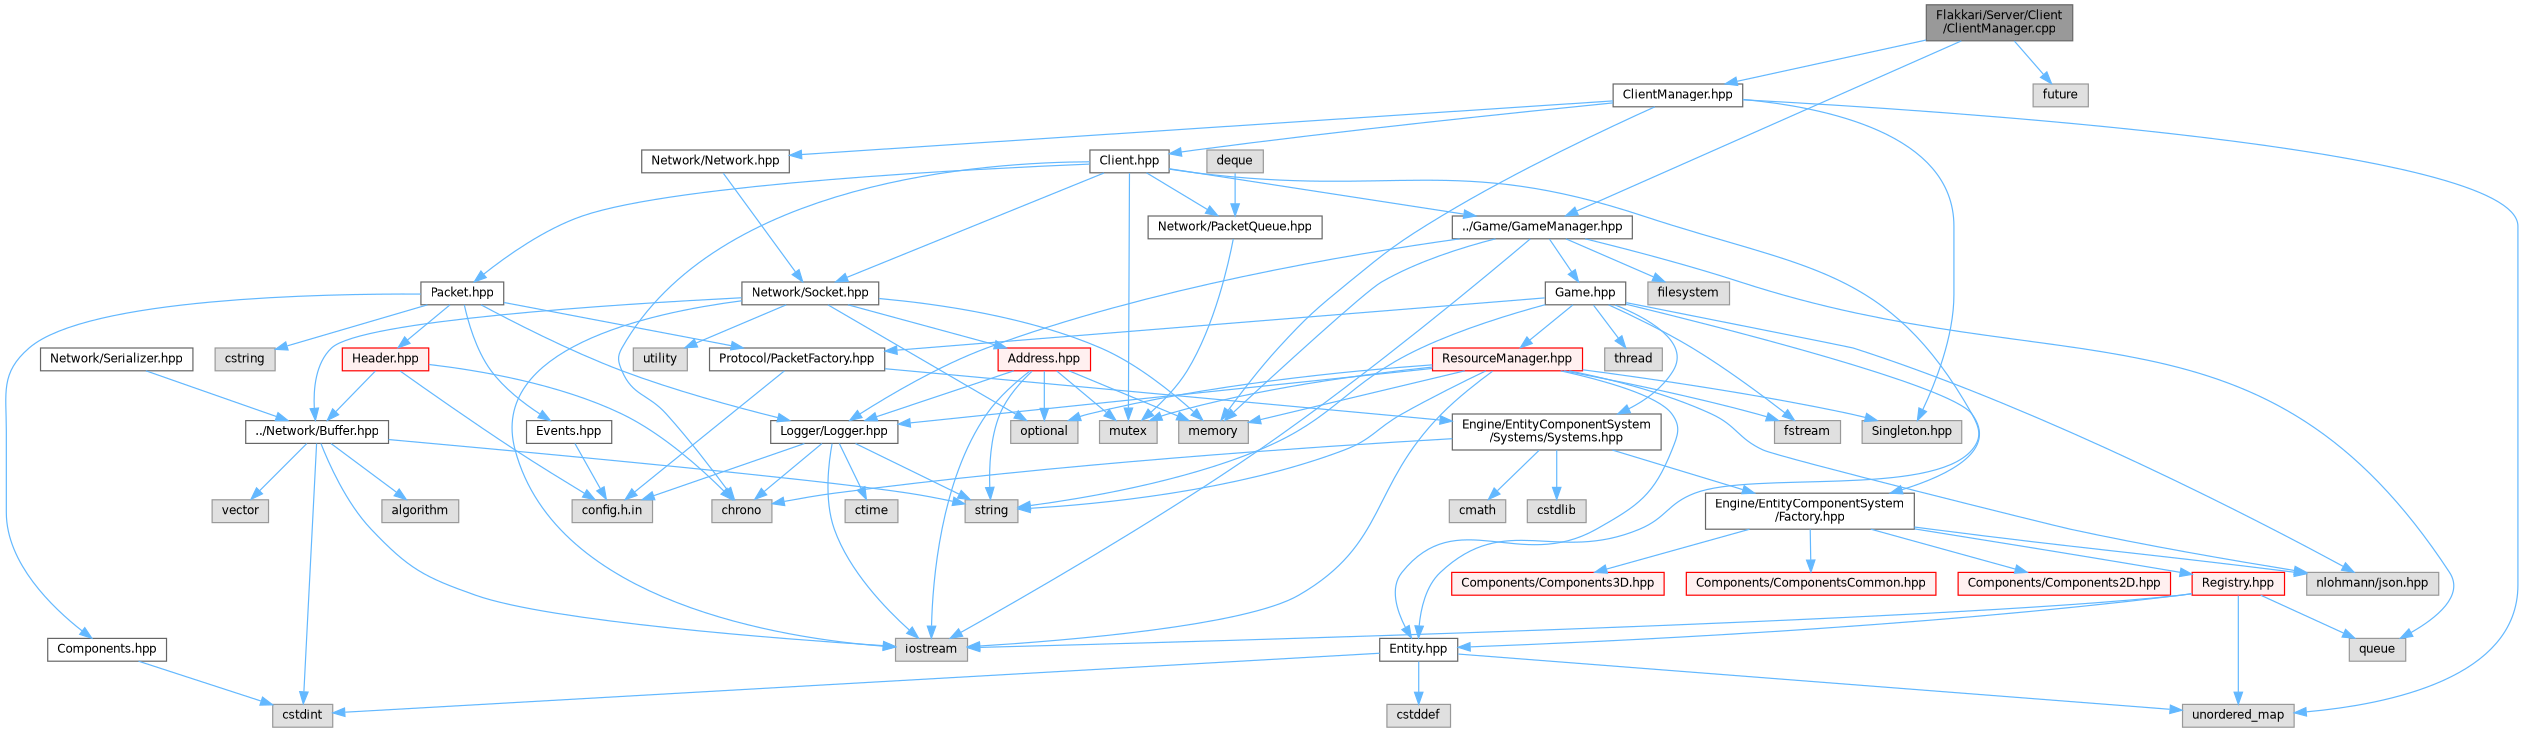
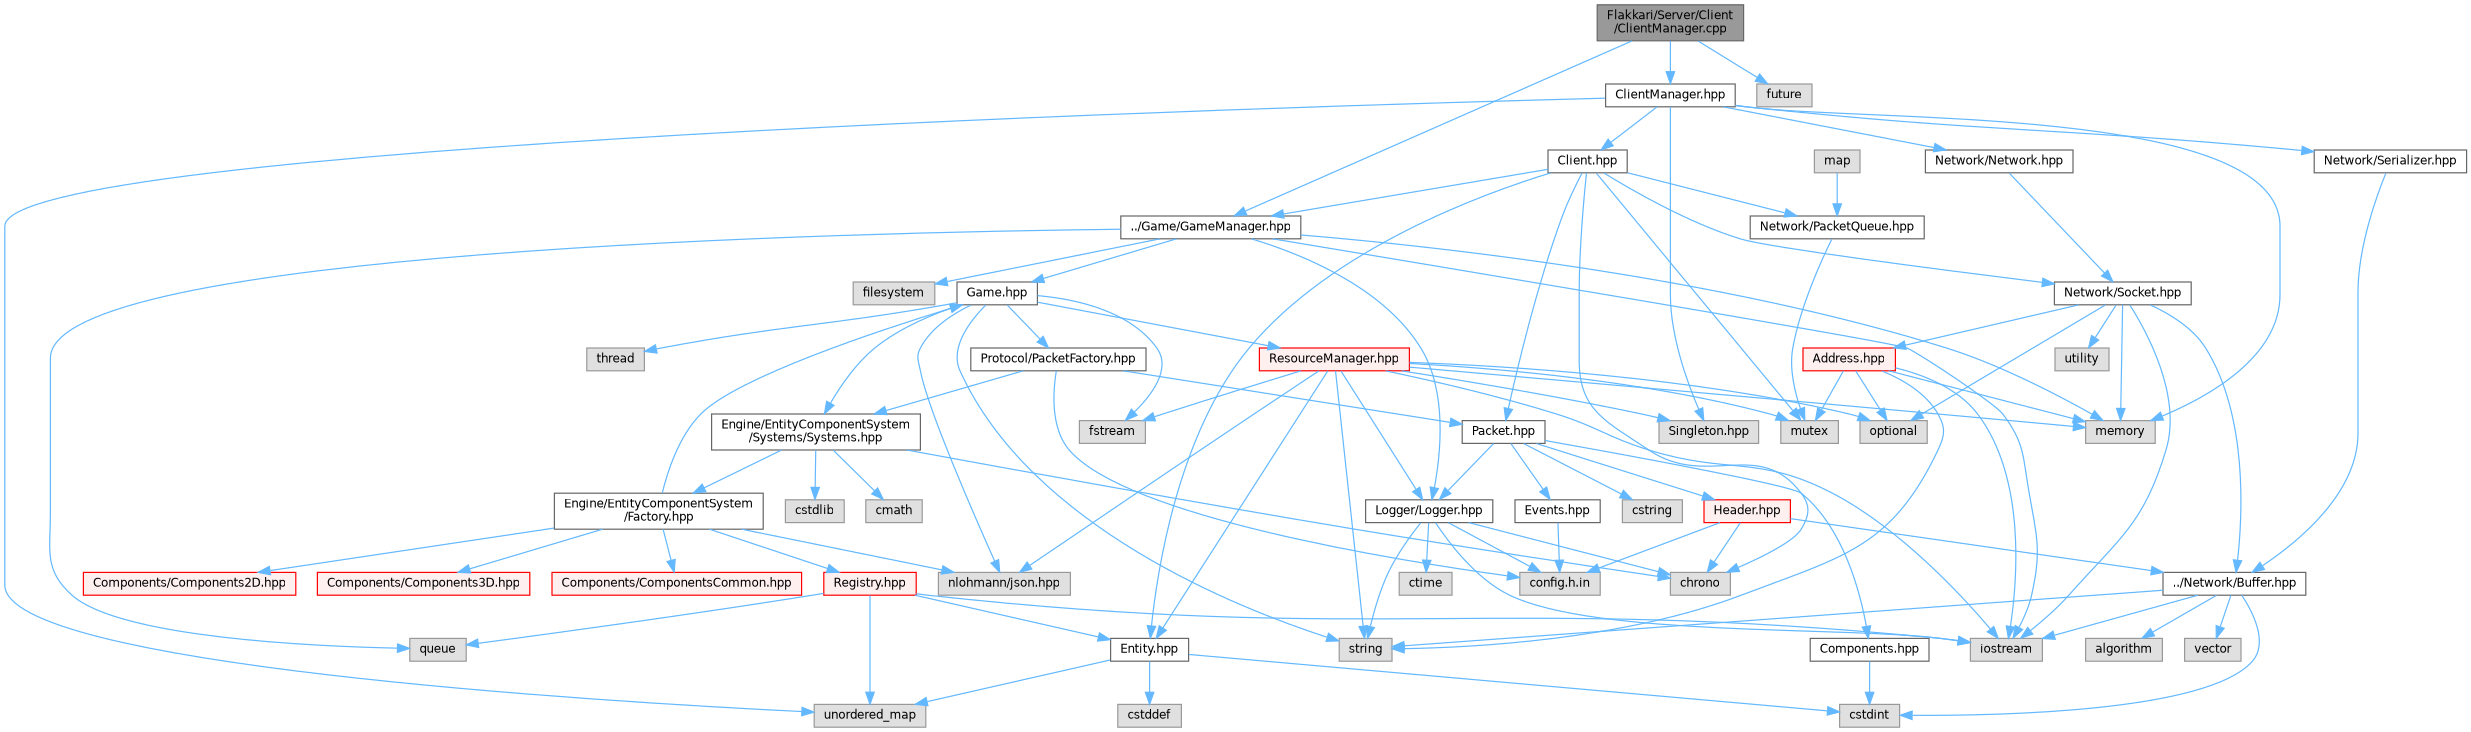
edge "ClientManager.hpp" -> "Network/Serializer.hpp": added
node "deque": label "deque" -> "map"
edge "Packet.hpp" -> "Protocol/PacketFactory.hpp": reversed
edge "Game.hpp" -> "Engine/EntityComponentSystem /Factory.hpp": reversed
edge "Address.hpp" -> "Logger/Logger.hpp": removed
